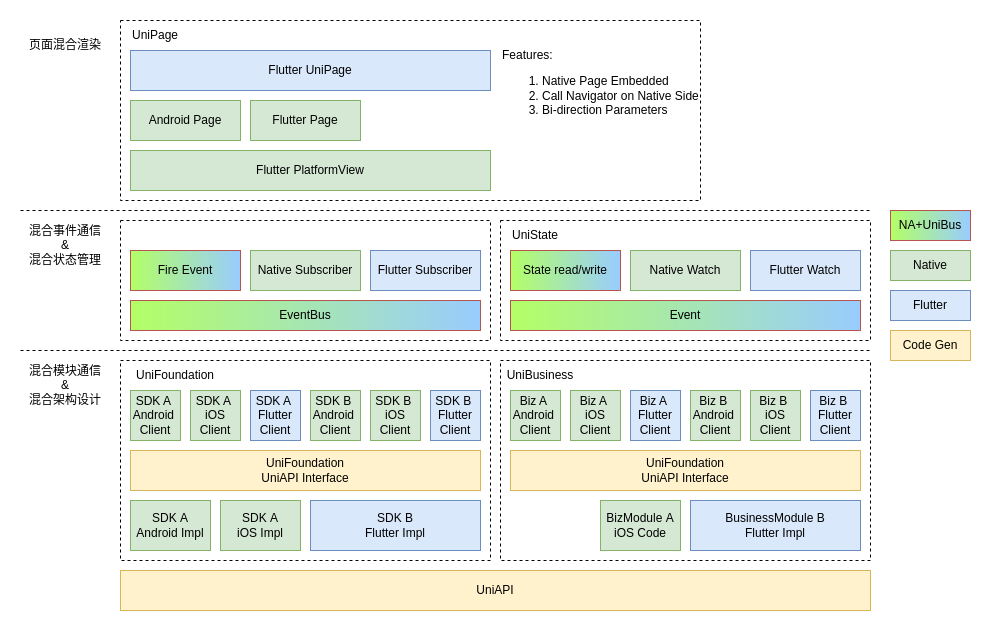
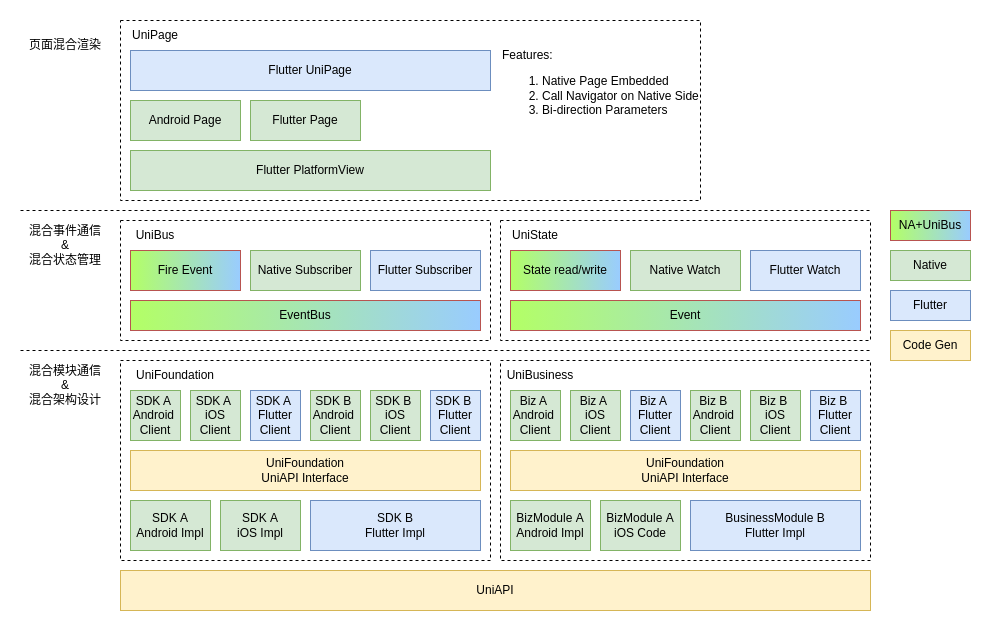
node "UniBus": added
node "BizModule A Android Impl": added
